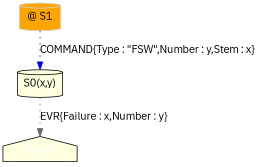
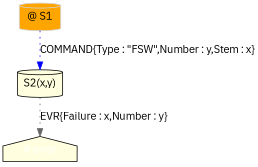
node "S0(x,y)": label "S0(x,y)" -> "S2(x,y)"
